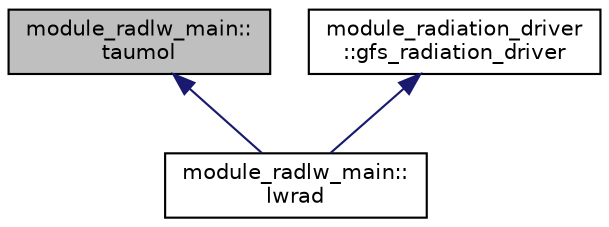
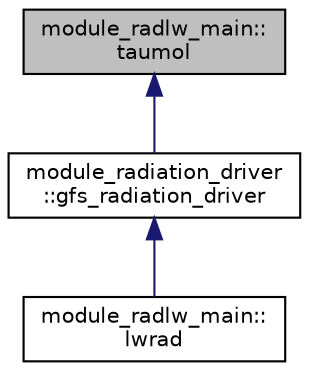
edge "module_radlw_main:: lwrad" -> "module_radlw_main:: taumol": now "module_radiation_driver ::gfs_radiation_driver" -> "module_radlw_main:: taumol"
